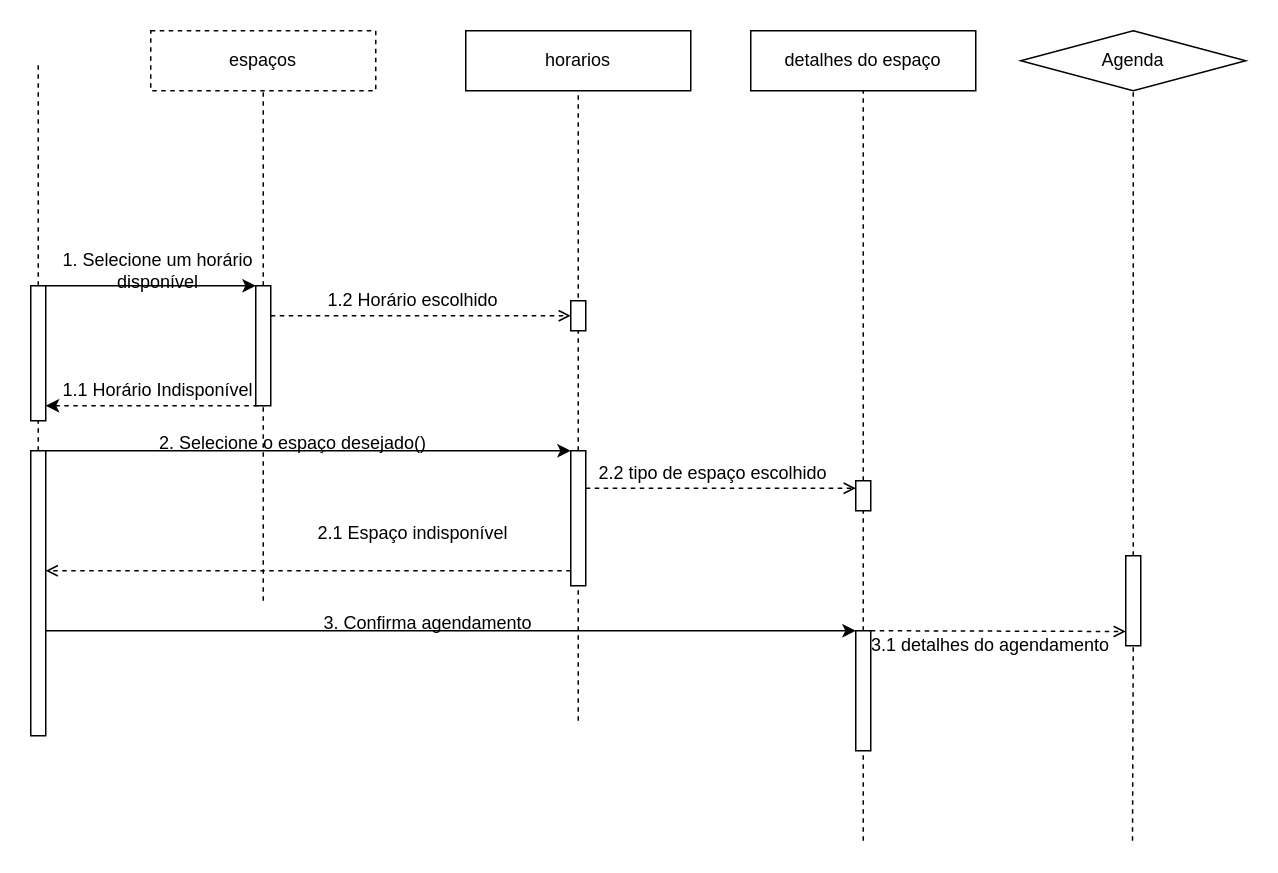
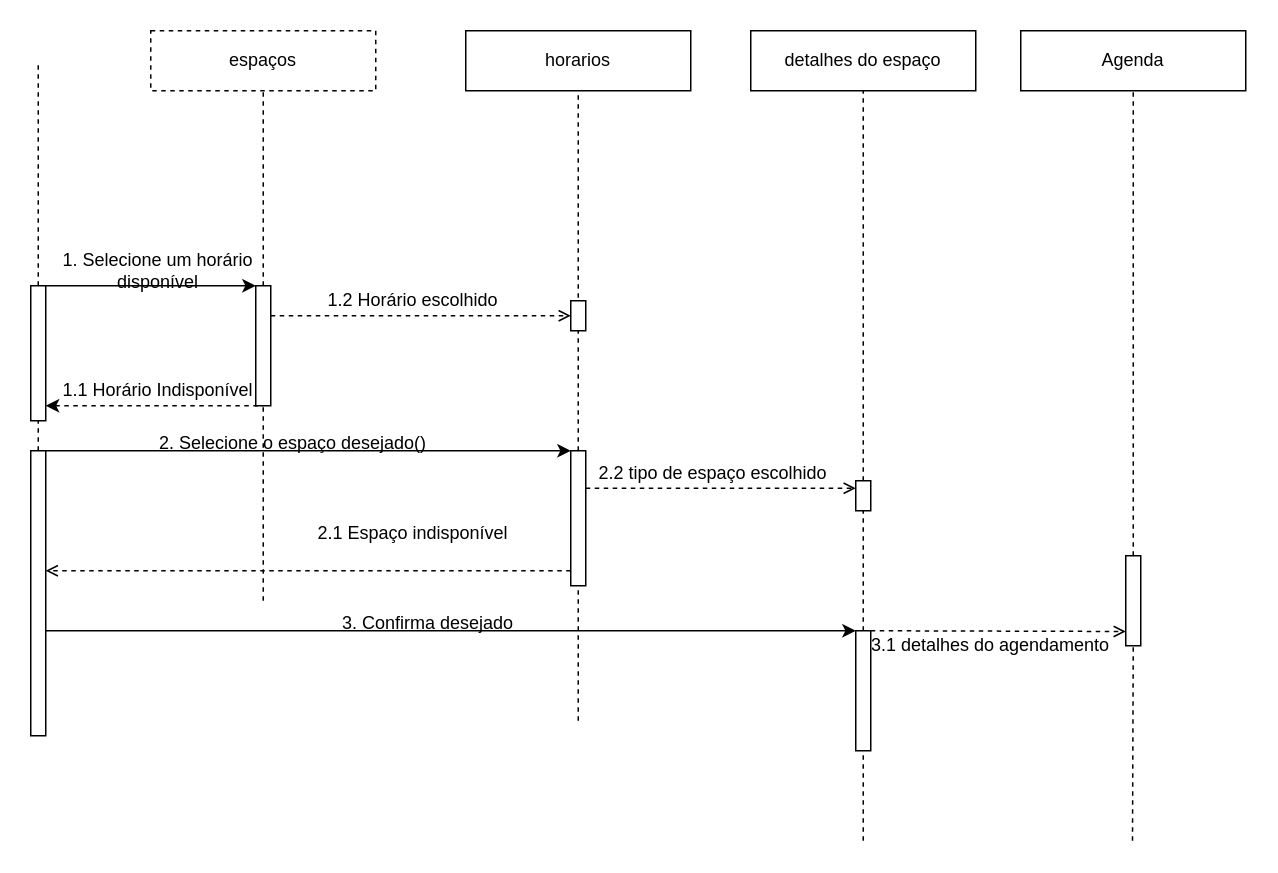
node "Agenda": shape diamond -> rectangle
node "3. Confirma agendamento": label "3. Confirma agendamento" -> "3. Confirma desejado"
